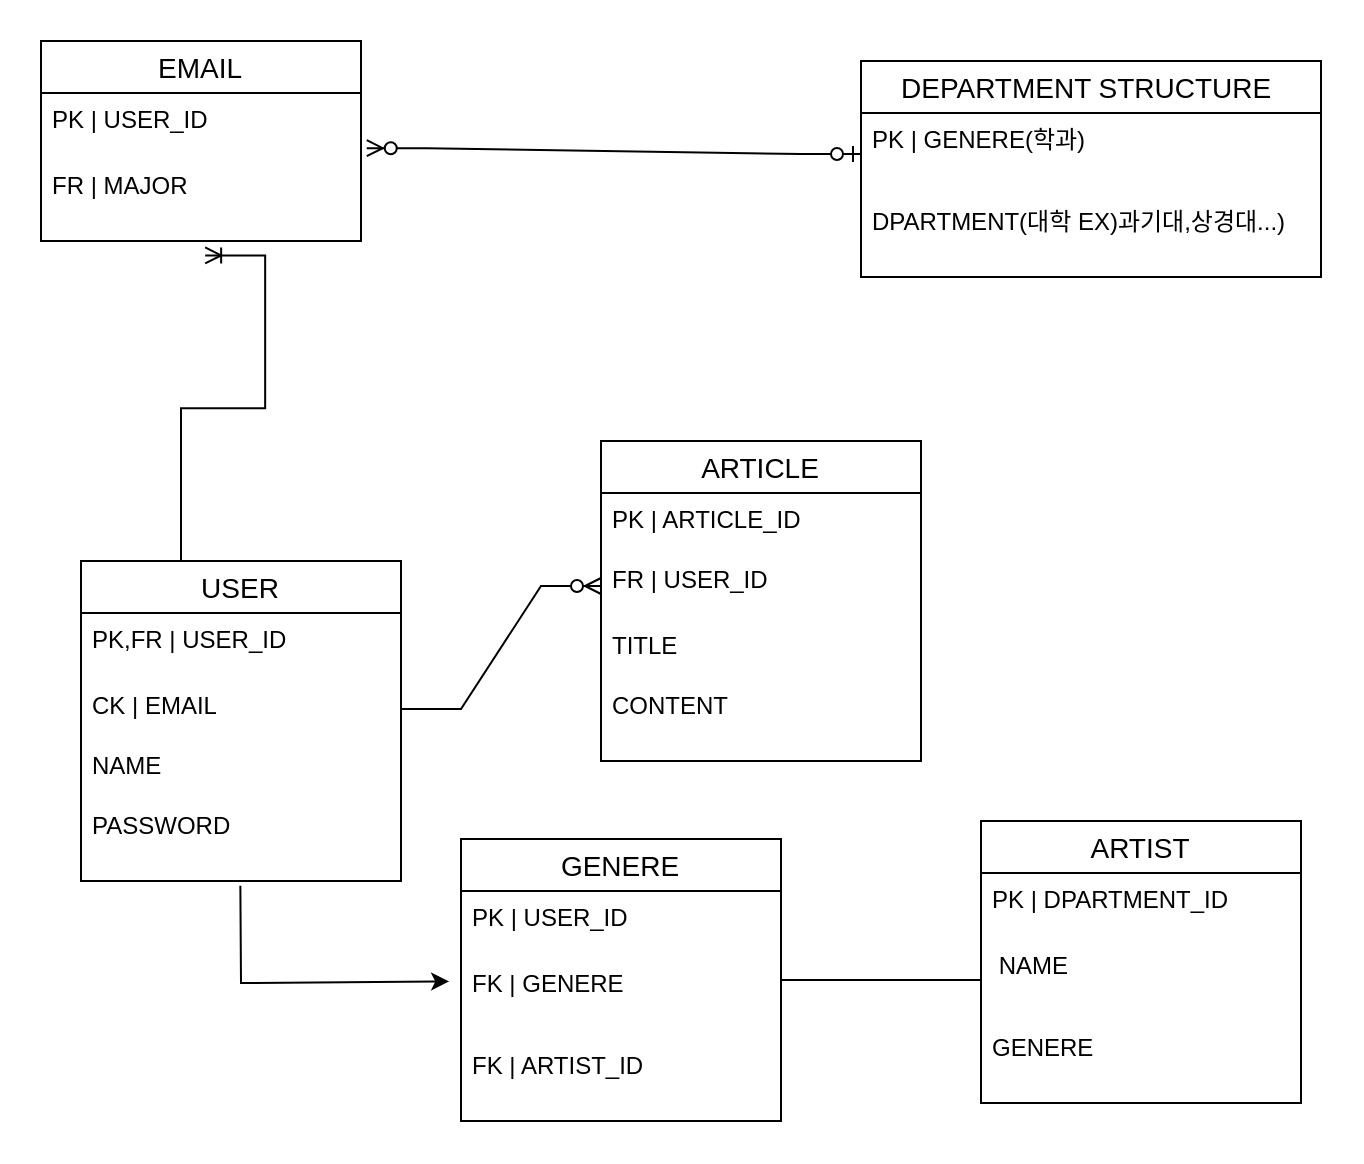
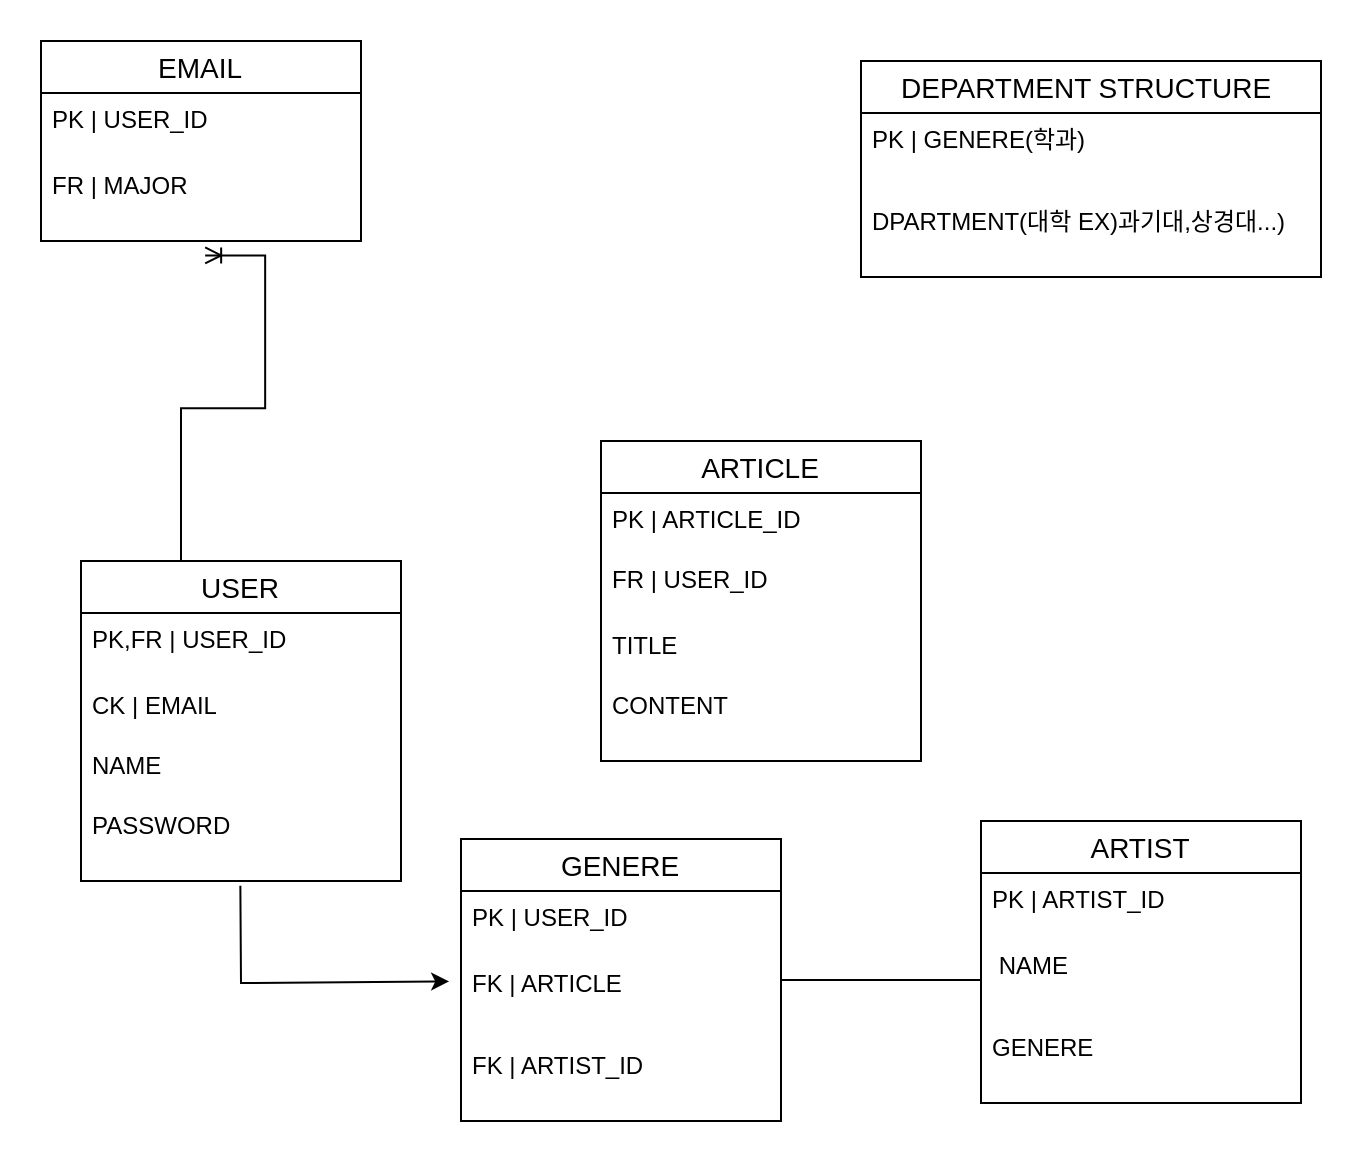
edge "PK | GENERE(학과)" -- "FR | MAJOR": removed
edge "CK | EMAIL" -> "FR | USER_ID": removed
node "PK | DPARTMENT_ID": label "PK | DPARTMENT_ID" -> "PK | ARTIST_ID"
node "FK | GENERE": label "FK | GENERE" -> "FK | ARTICLE"
